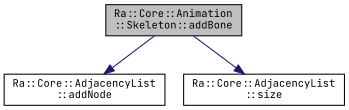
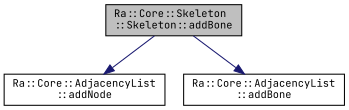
node "Ra::Core::Animation ::Skeleton::addBone": label "Ra::Core::Animation ::Skeleton::addBone" -> "Ra::Core::Skeleton ::Skeleton::addBone"
node "Ra::Core::AdjacencyList ::size": label "Ra::Core::AdjacencyList ::size" -> "Ra::Core::AdjacencyList ::addBone"
